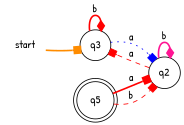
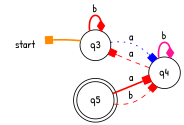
edge "start" -> "q3": reversed
node "q2": label "q2" -> "q4"
